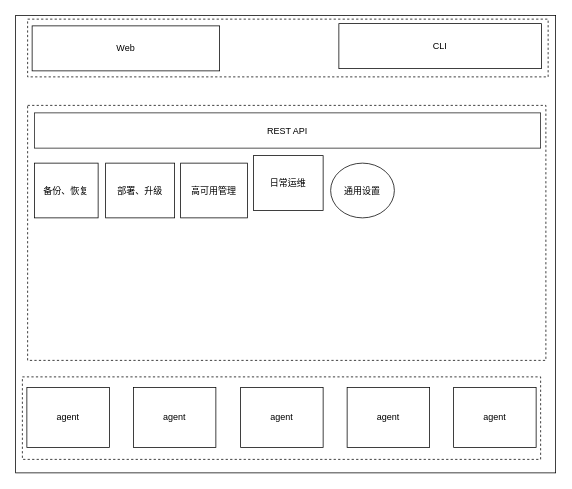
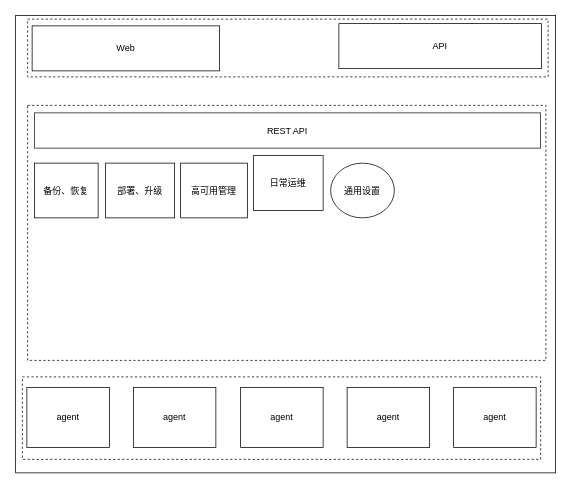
node "CLI": label "CLI" -> "API"
